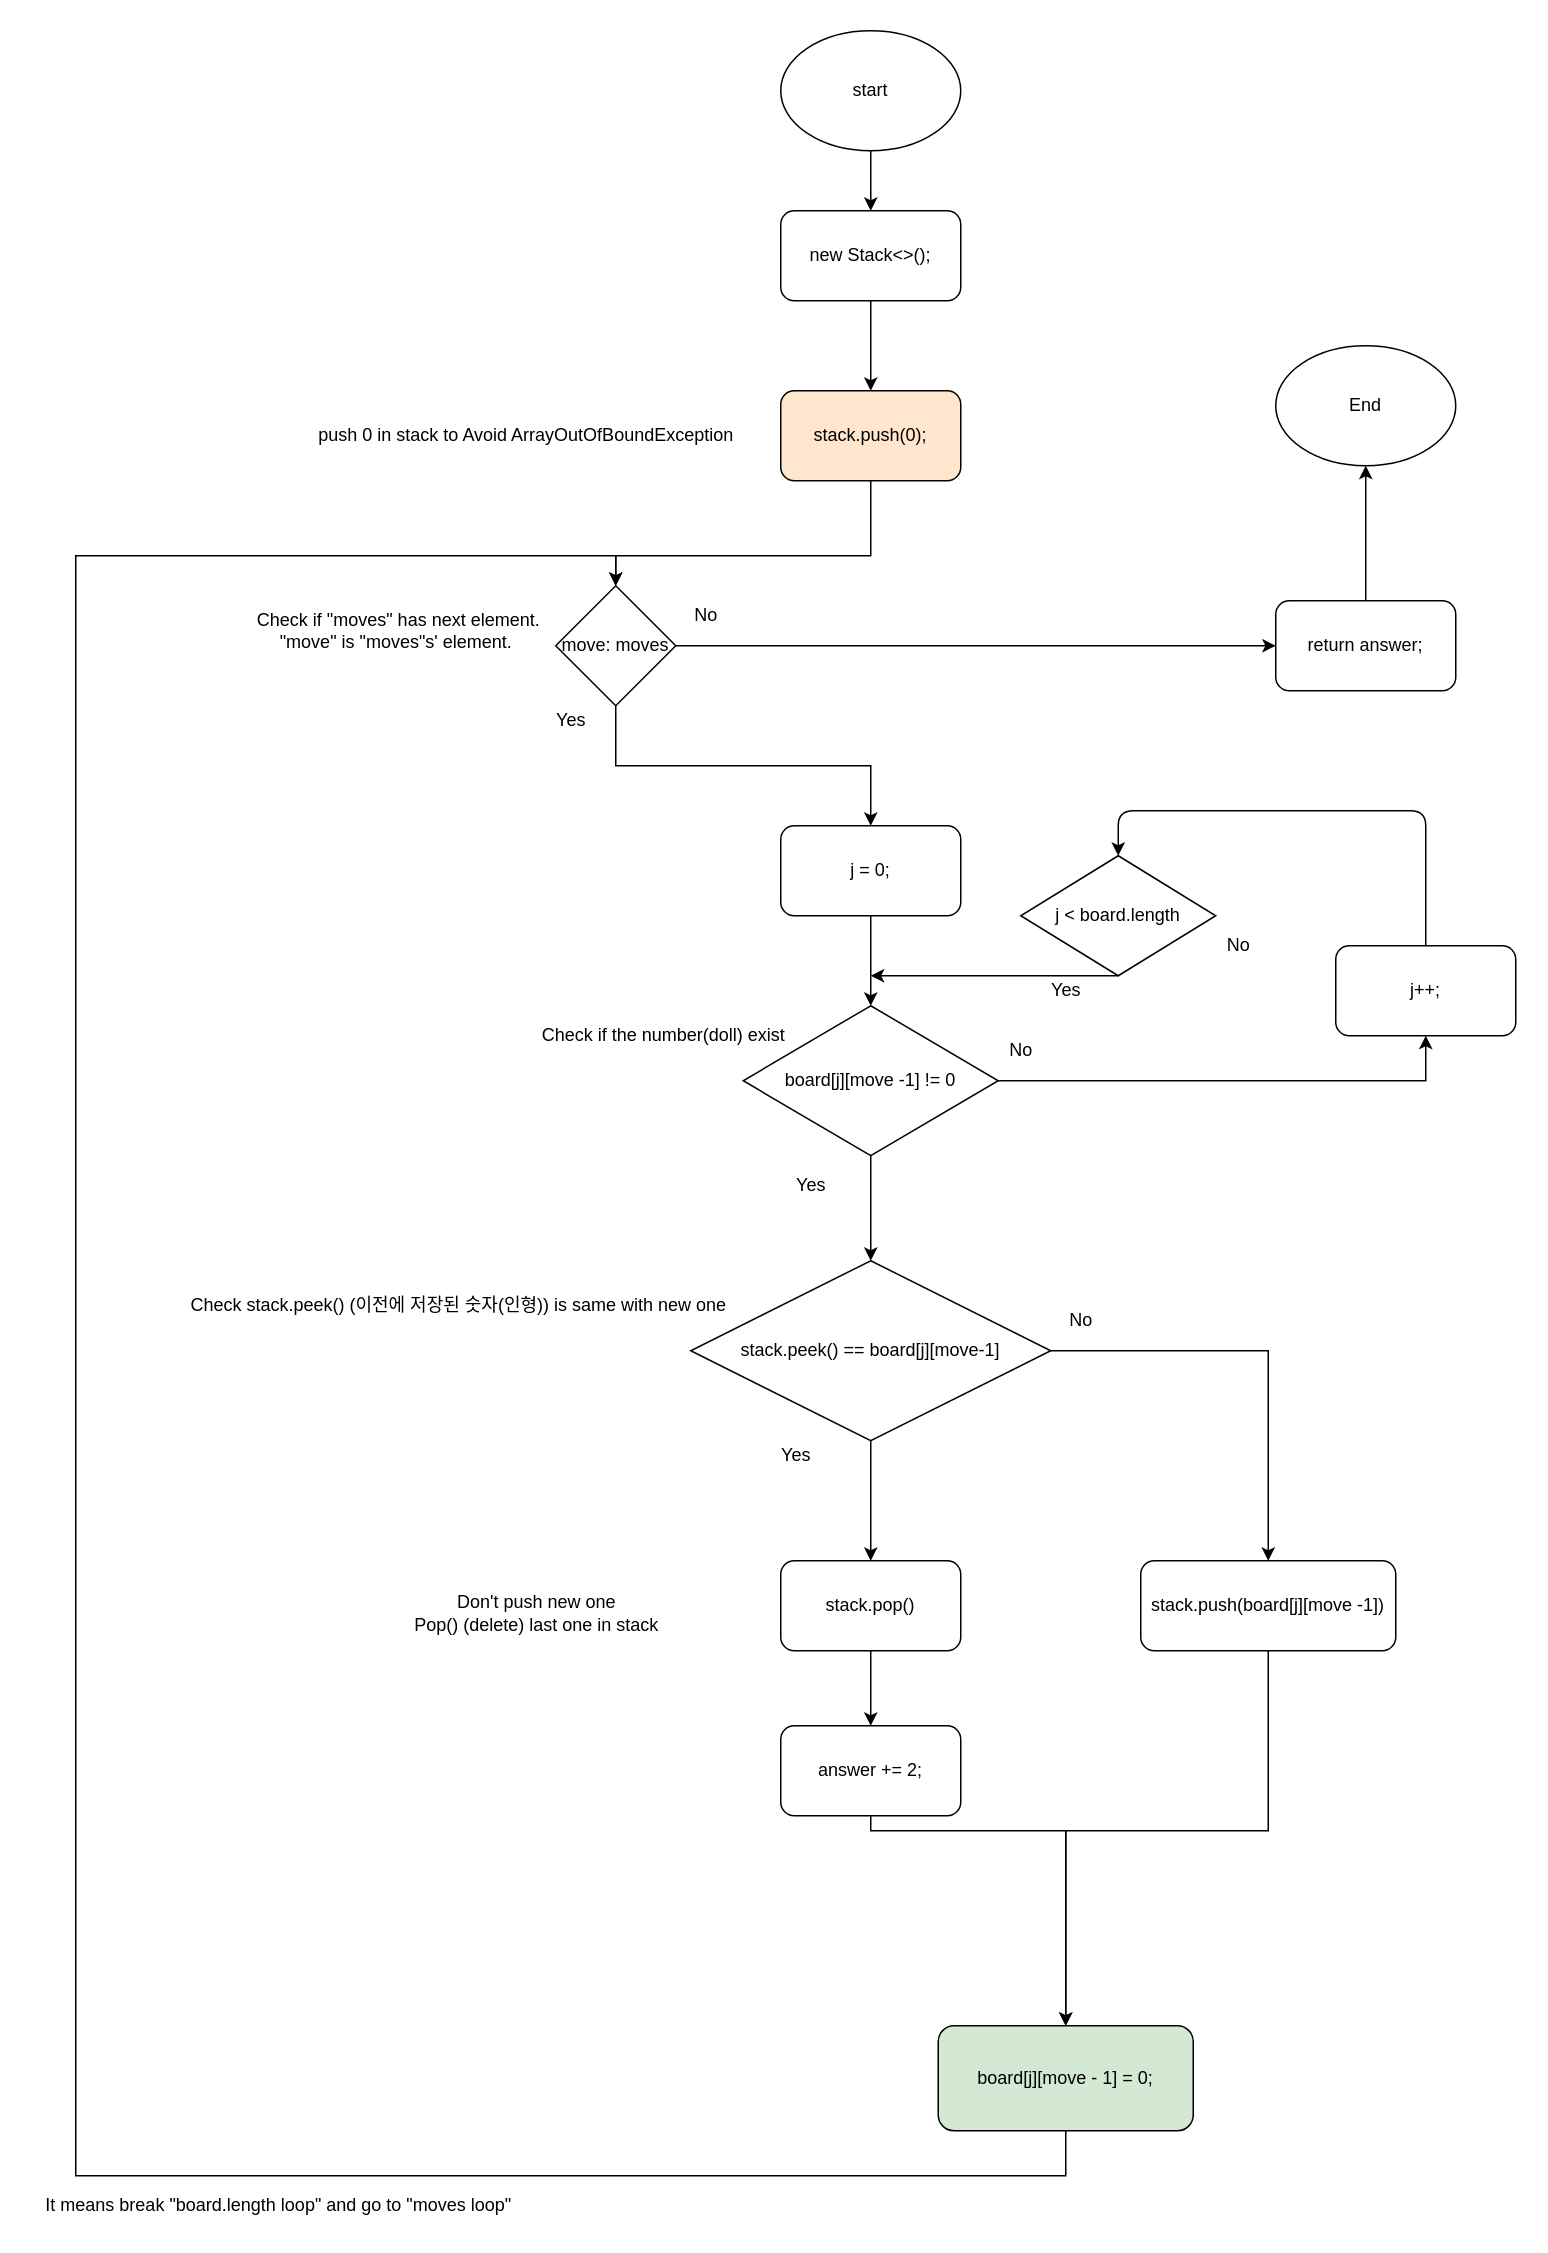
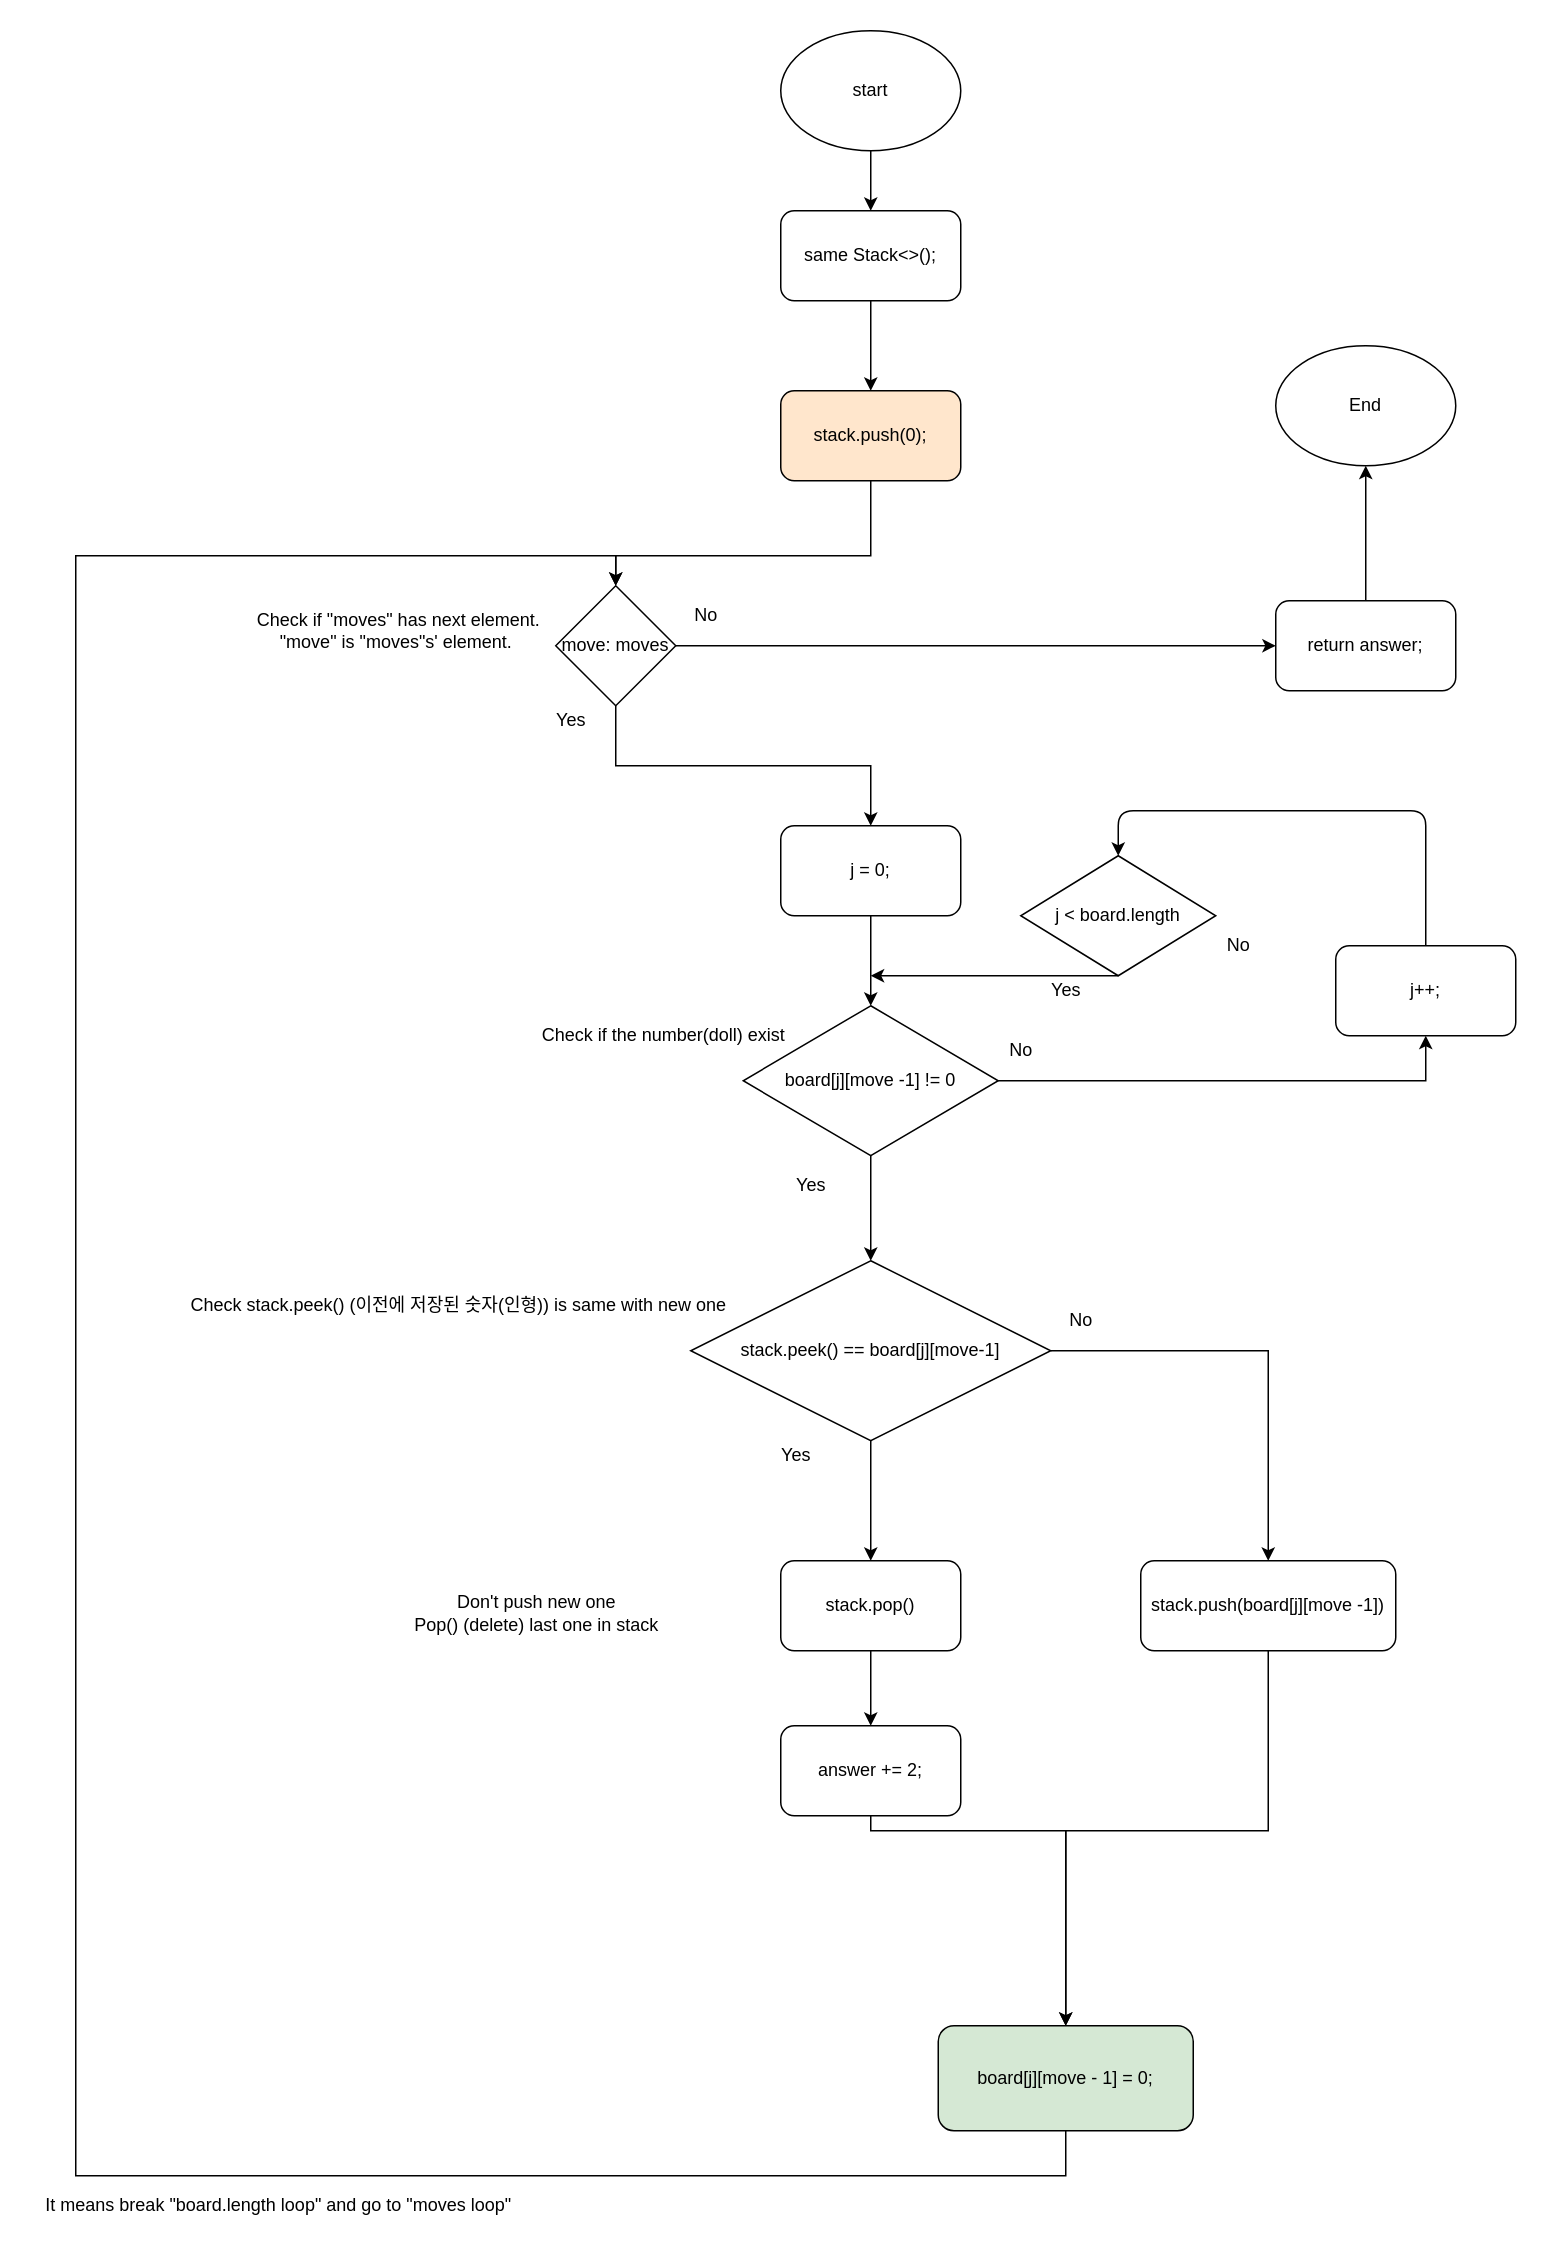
node "new Stack<>();": label "new Stack<>();" -> "same Stack<>();"
node "push 0 in stack to Avoid ArrayOutOfBoundException": removed
